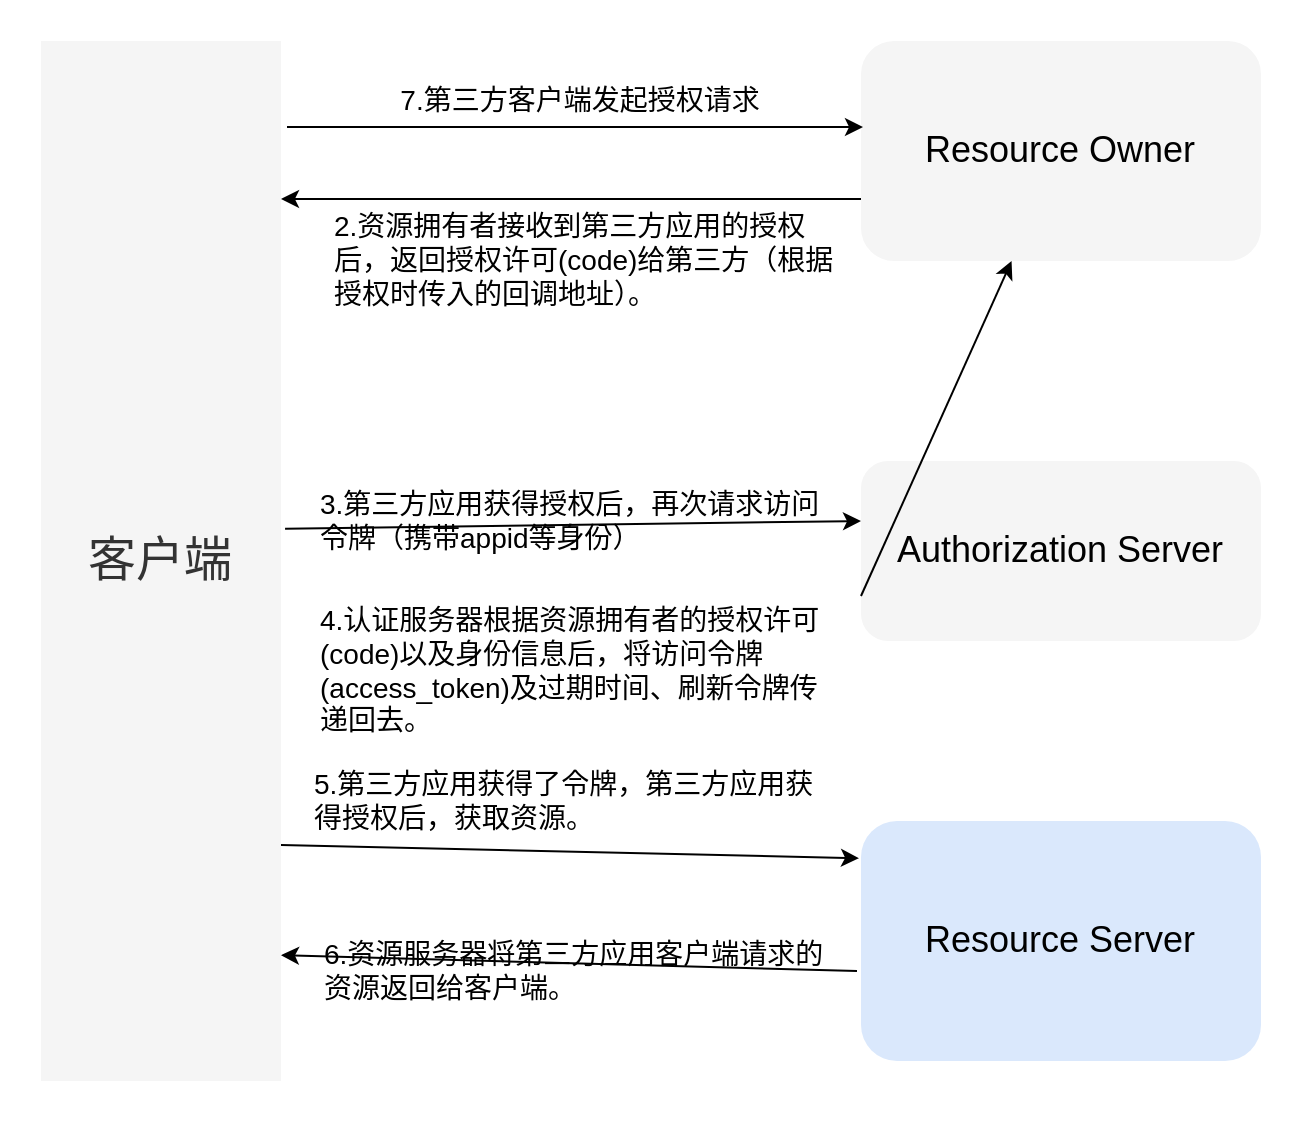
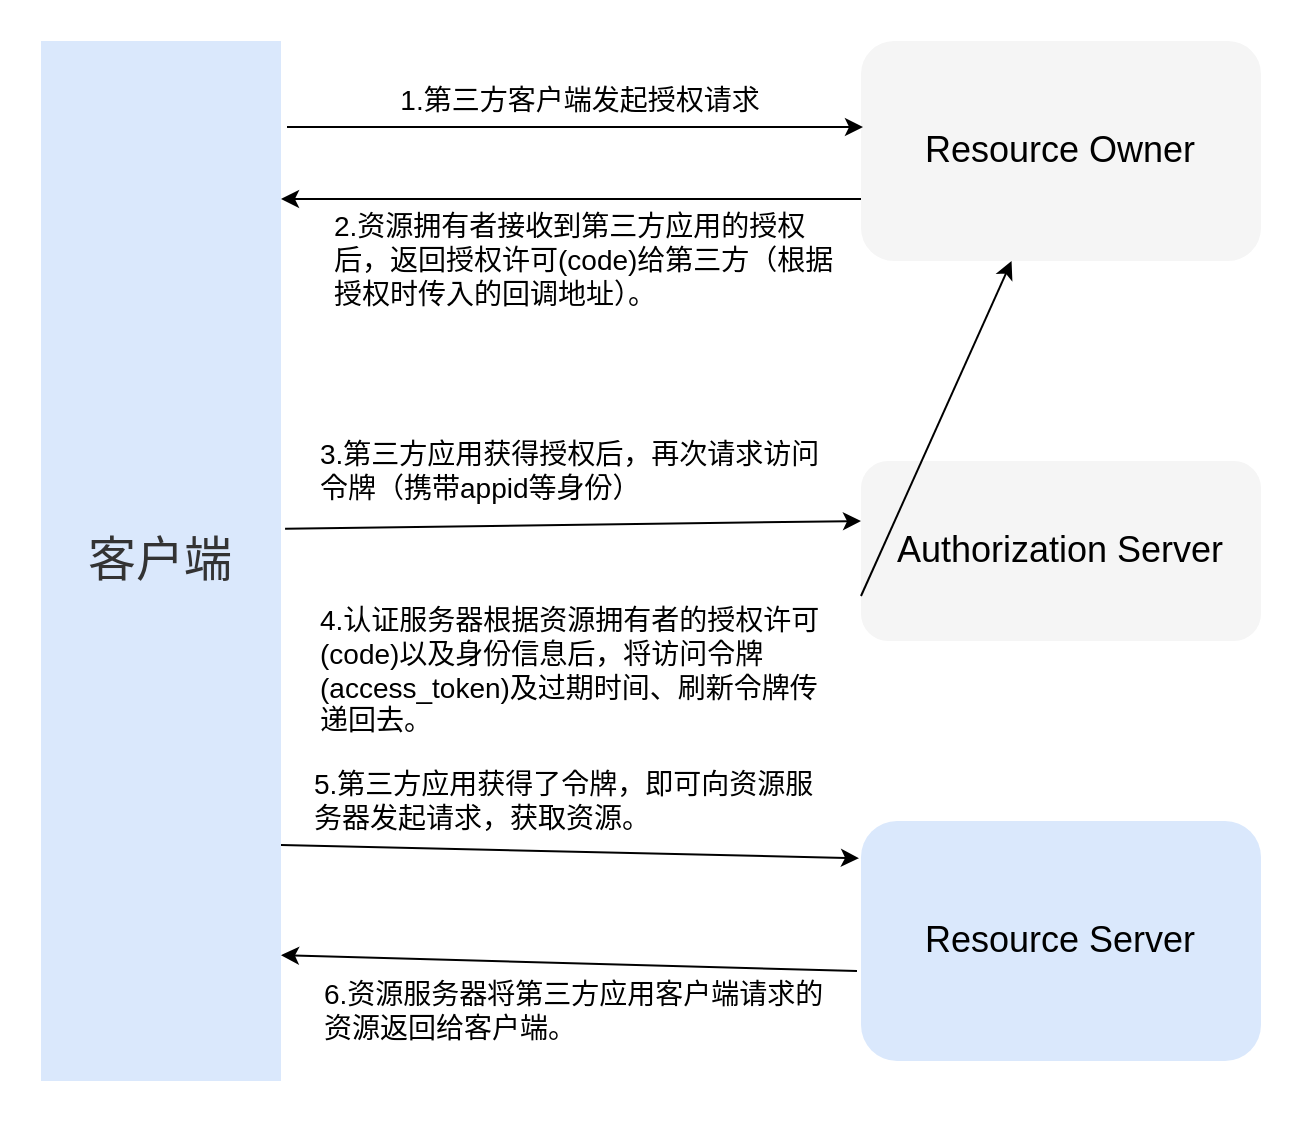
node "7.第三方客户端发起授权请求": label "7.第三方客户端发起授权请求" -> "1.第三方客户端发起授权请求"
node "3.第三方应用获得授权后，再次请求访问令牌（携带appid等身份）": moved (571, 521) -> (571, 471)
node "客户端": fillcolor #f5f5f5 -> #dae8fc
node "5.第三方应用获得了令牌，第三方应用获得授权后，获取资源。": label "5.第三方应用获得了令牌，第三方应用获得授权后，获取资源。" -> "5.第三方应用获得了令牌，即可向资源服务器发起请求，获取资源。"
node "6.资源服务器将第三方应用客户端请求的资源返回给客户端。": moved (576, 971) -> (576, 1011)
